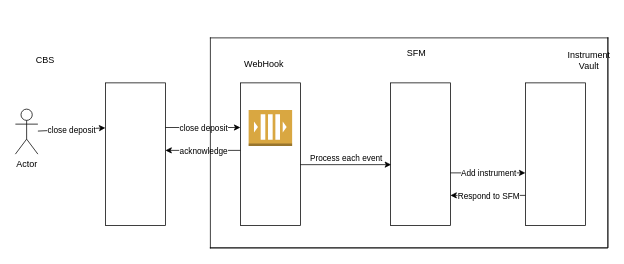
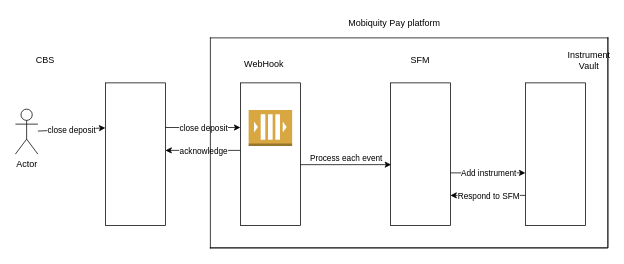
node "Mobiquity Pay platform": added
node "SFM": moved (417, 53) -> (420, 60)
